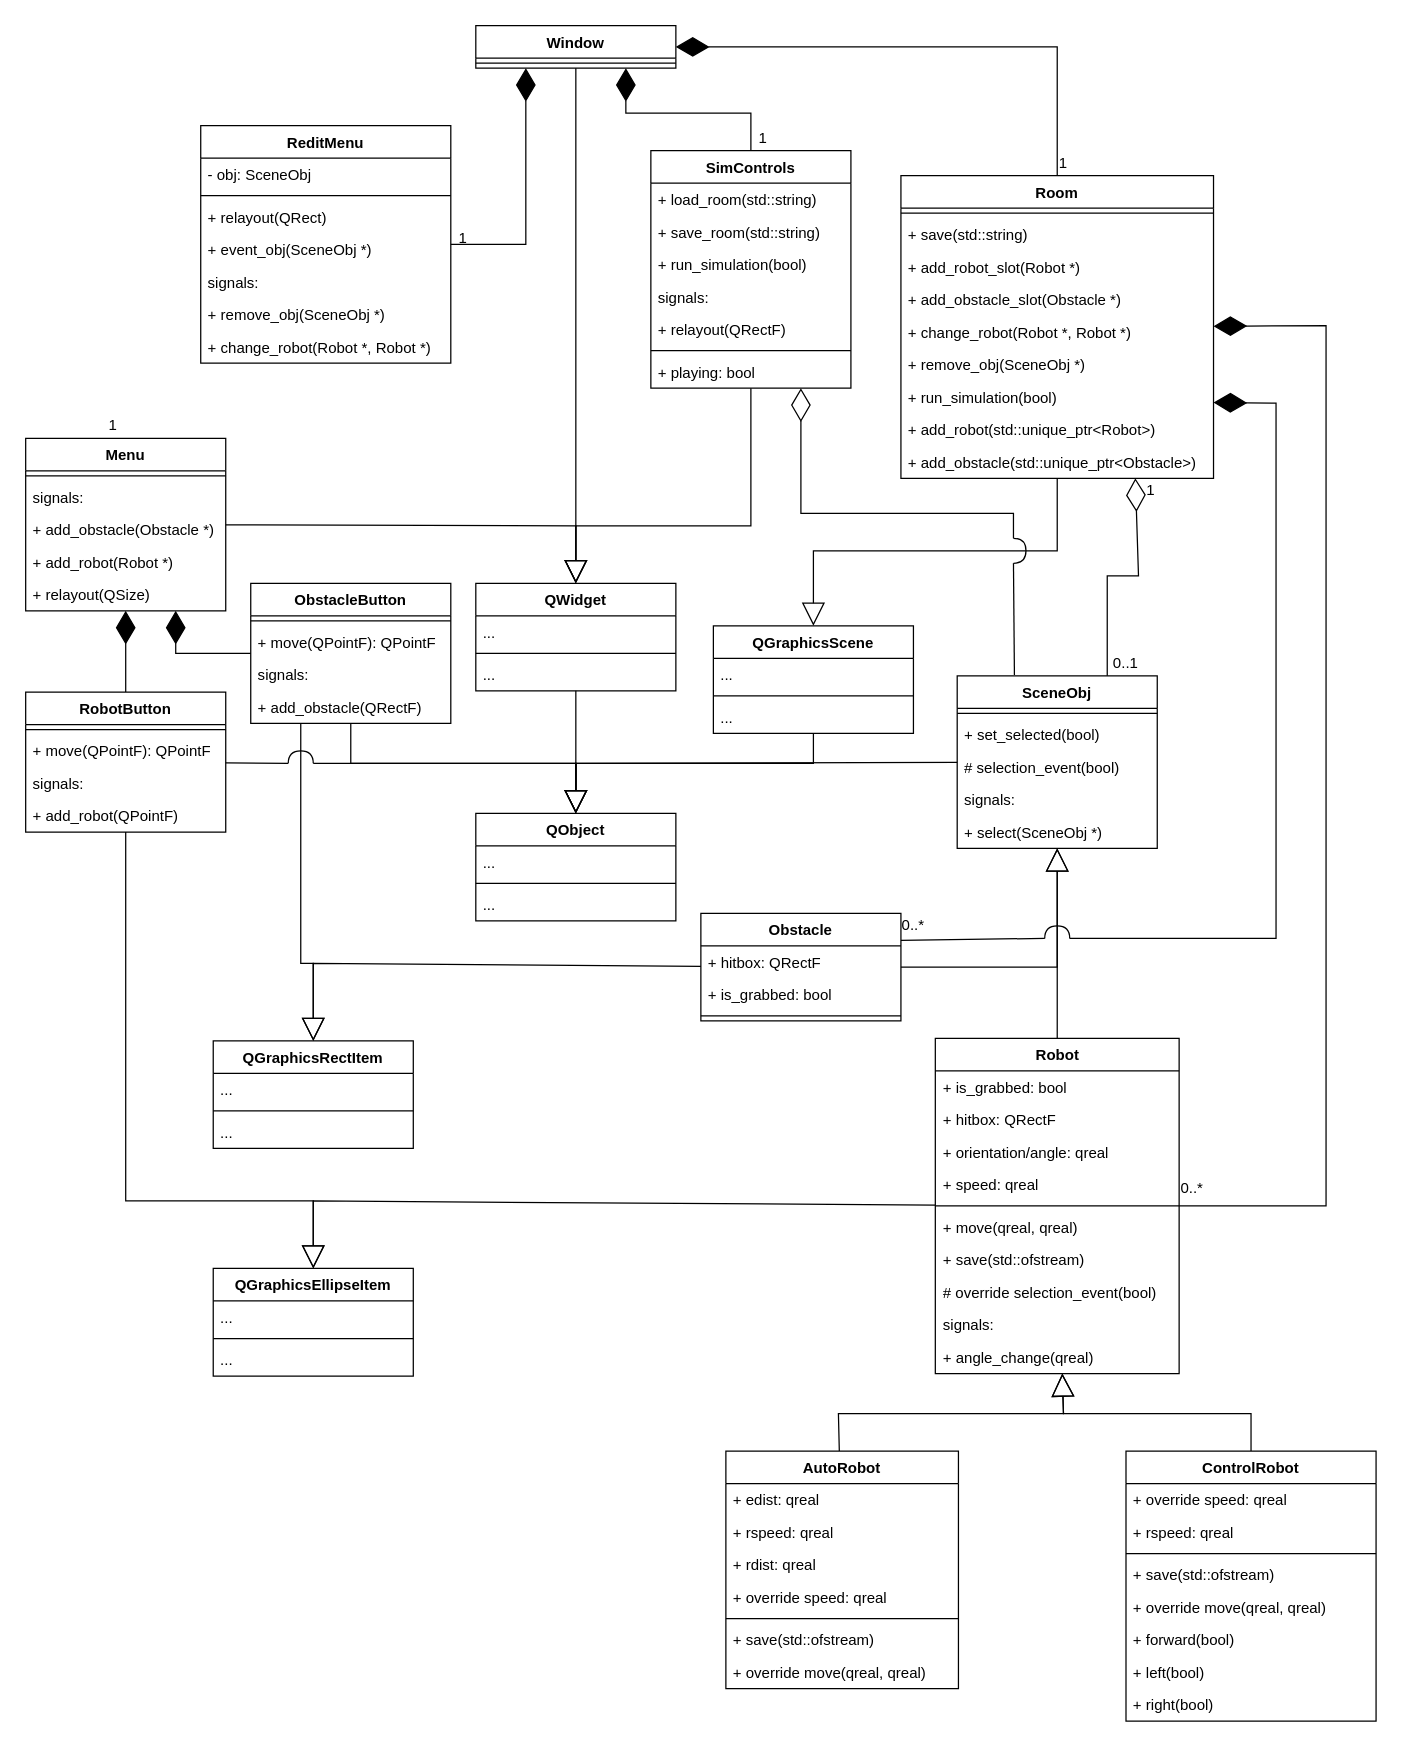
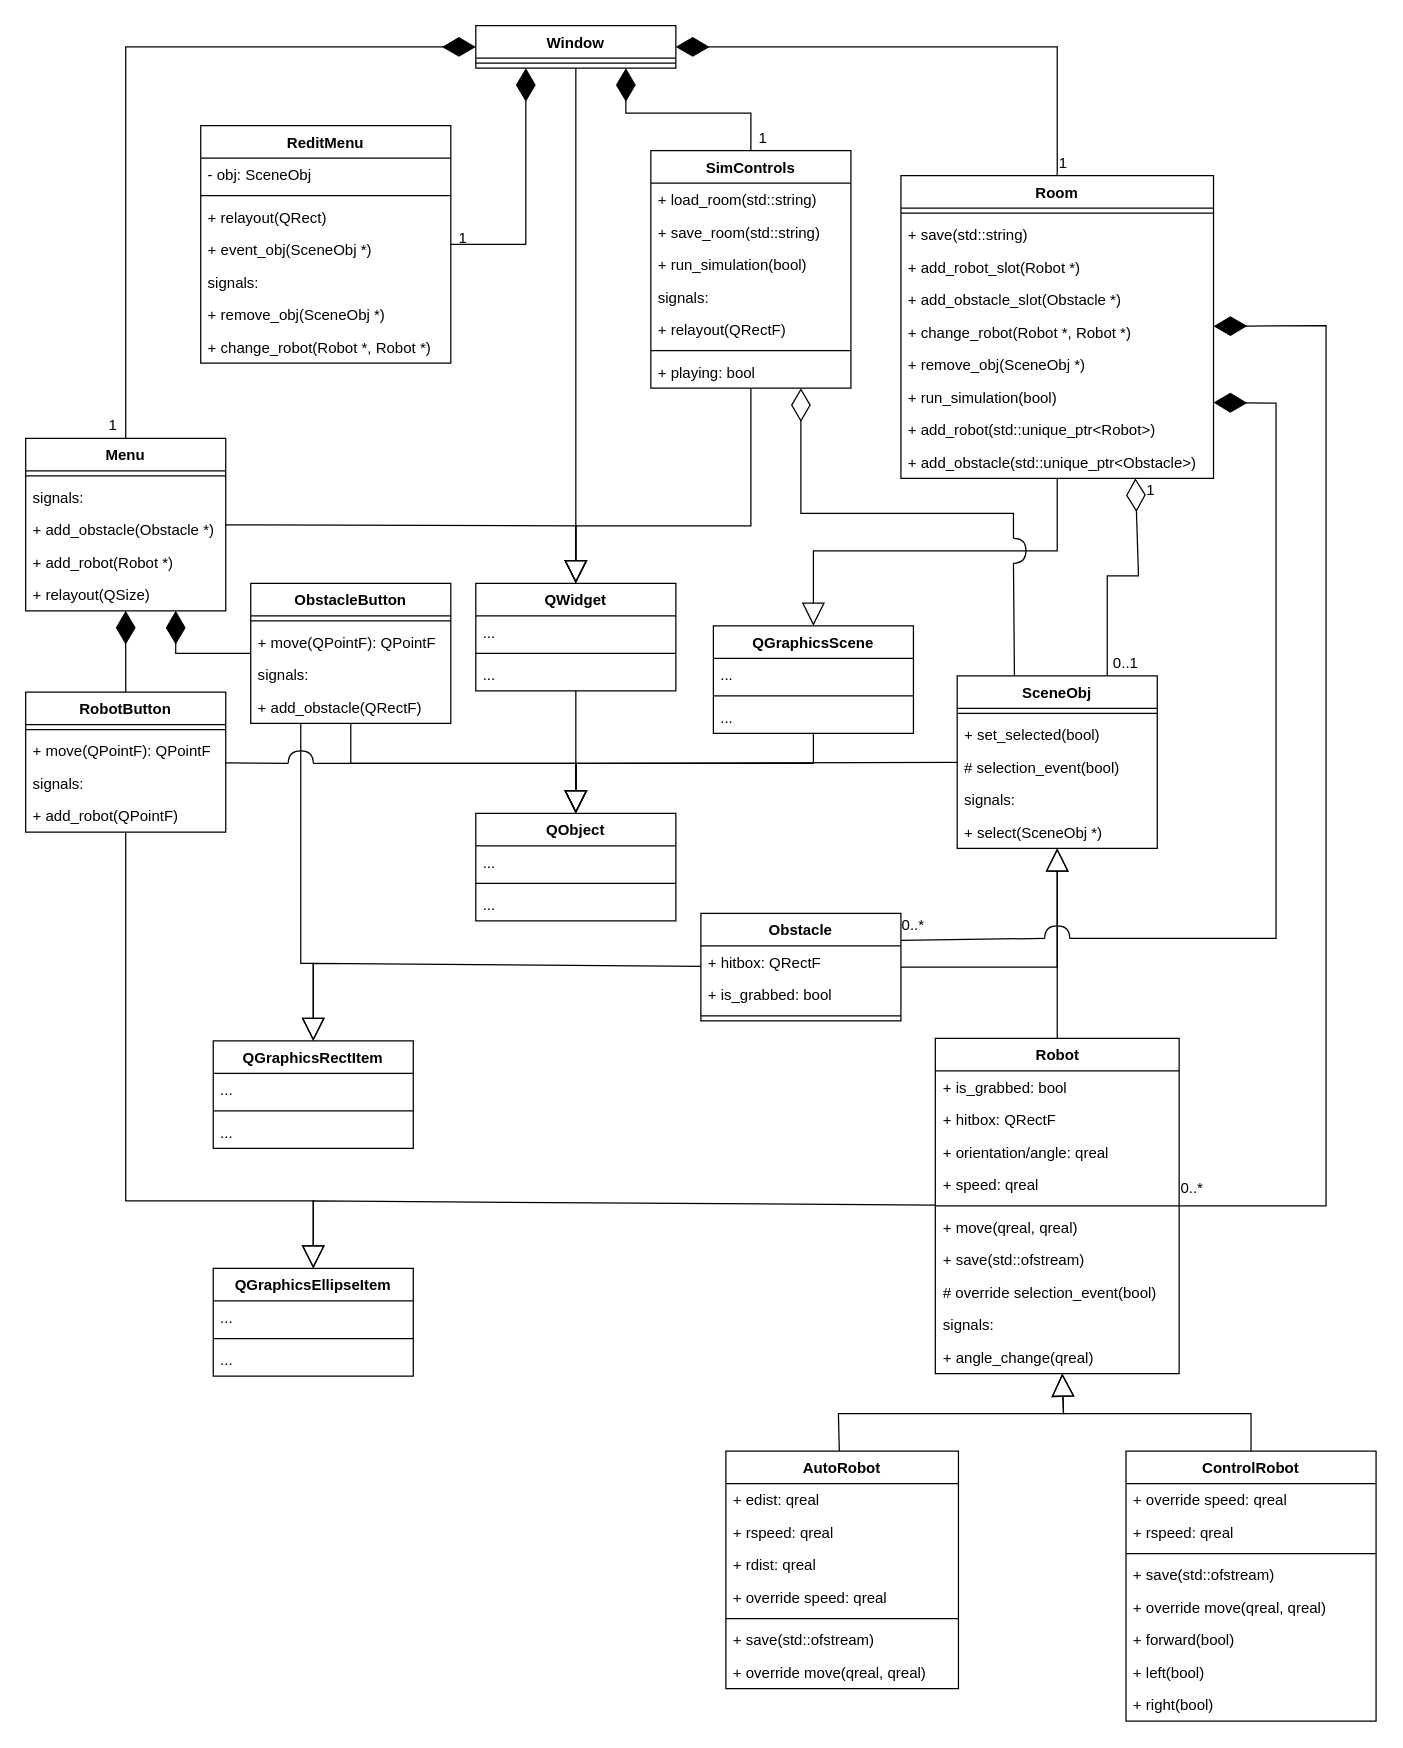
edge "Menu" -> "Window": added
